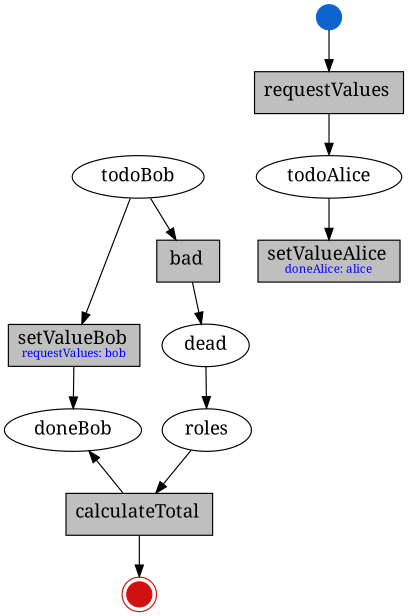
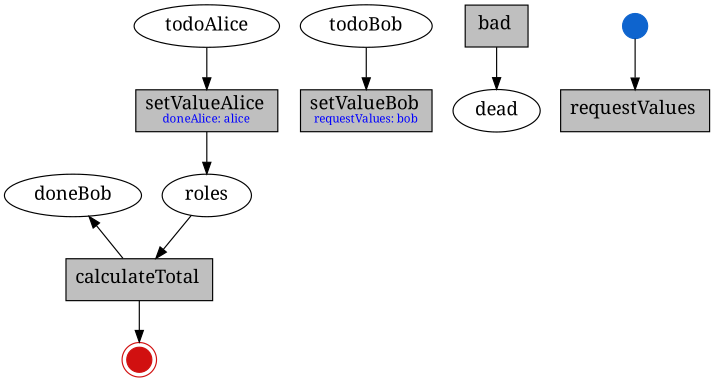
edge "requestValues" -> "todoAlice": removed
edge "todoBob" -> "bad": removed
edge "setValueBob" -> "doneBob": removed
edge "dead" -> "roles": now "setValueAlice" -> "roles"
